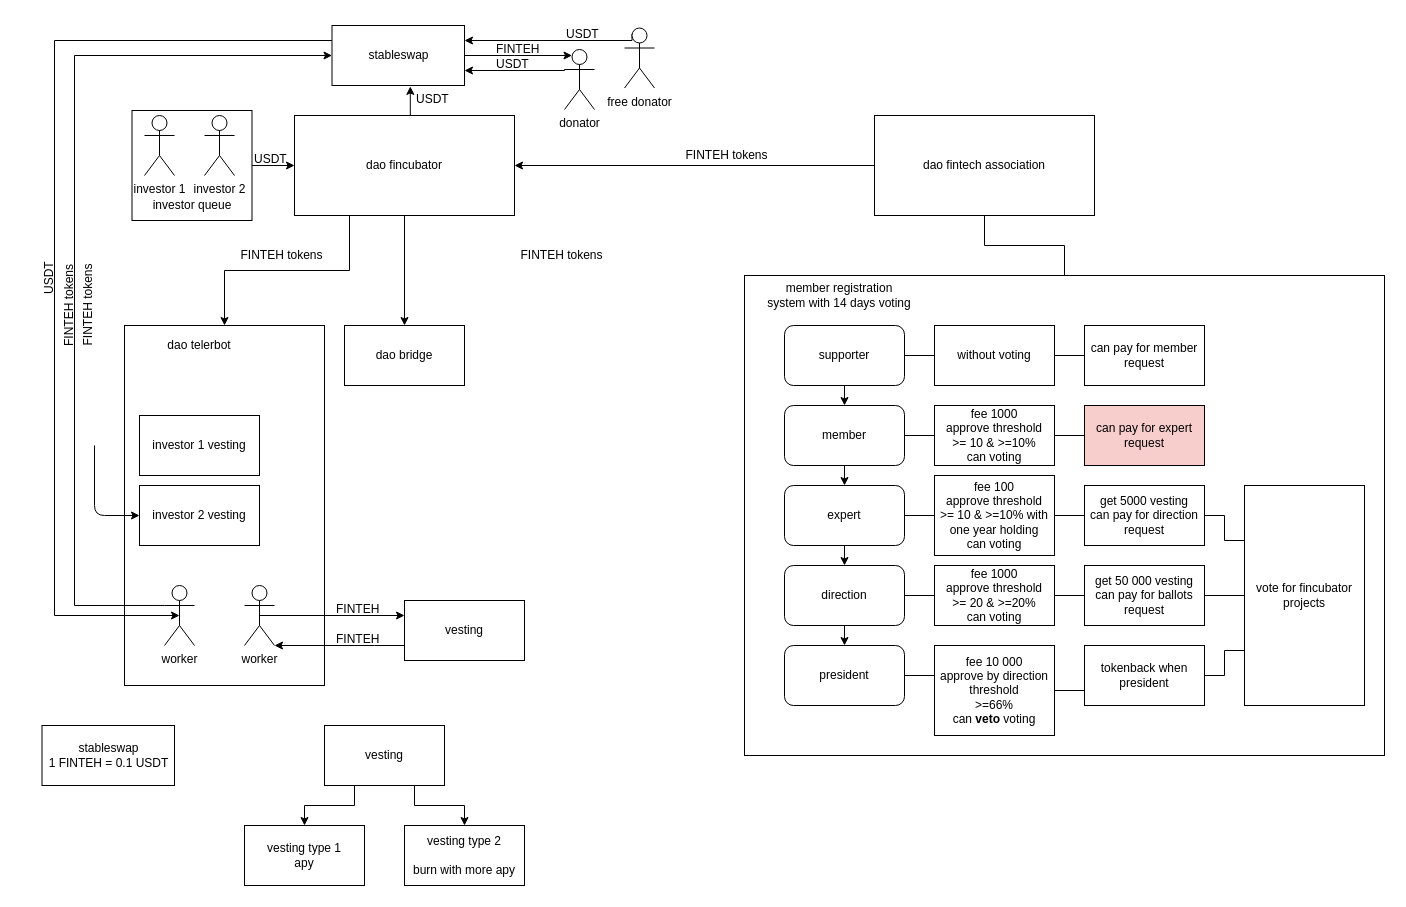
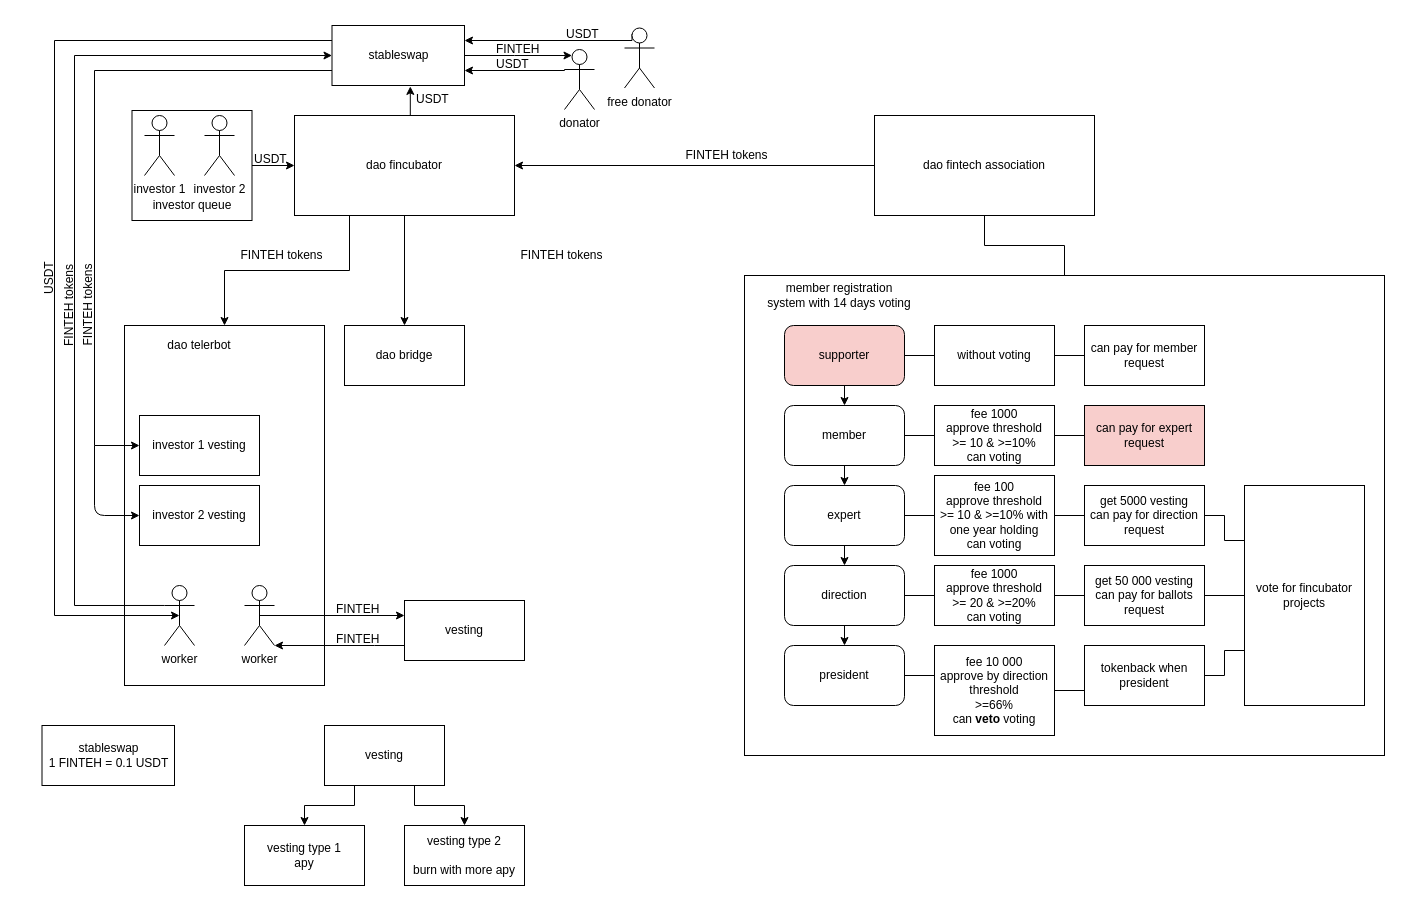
edge "stableswap" -> "investor 1 vesting": added
node "supporter": fillcolor #ffffff -> #f8cecc
